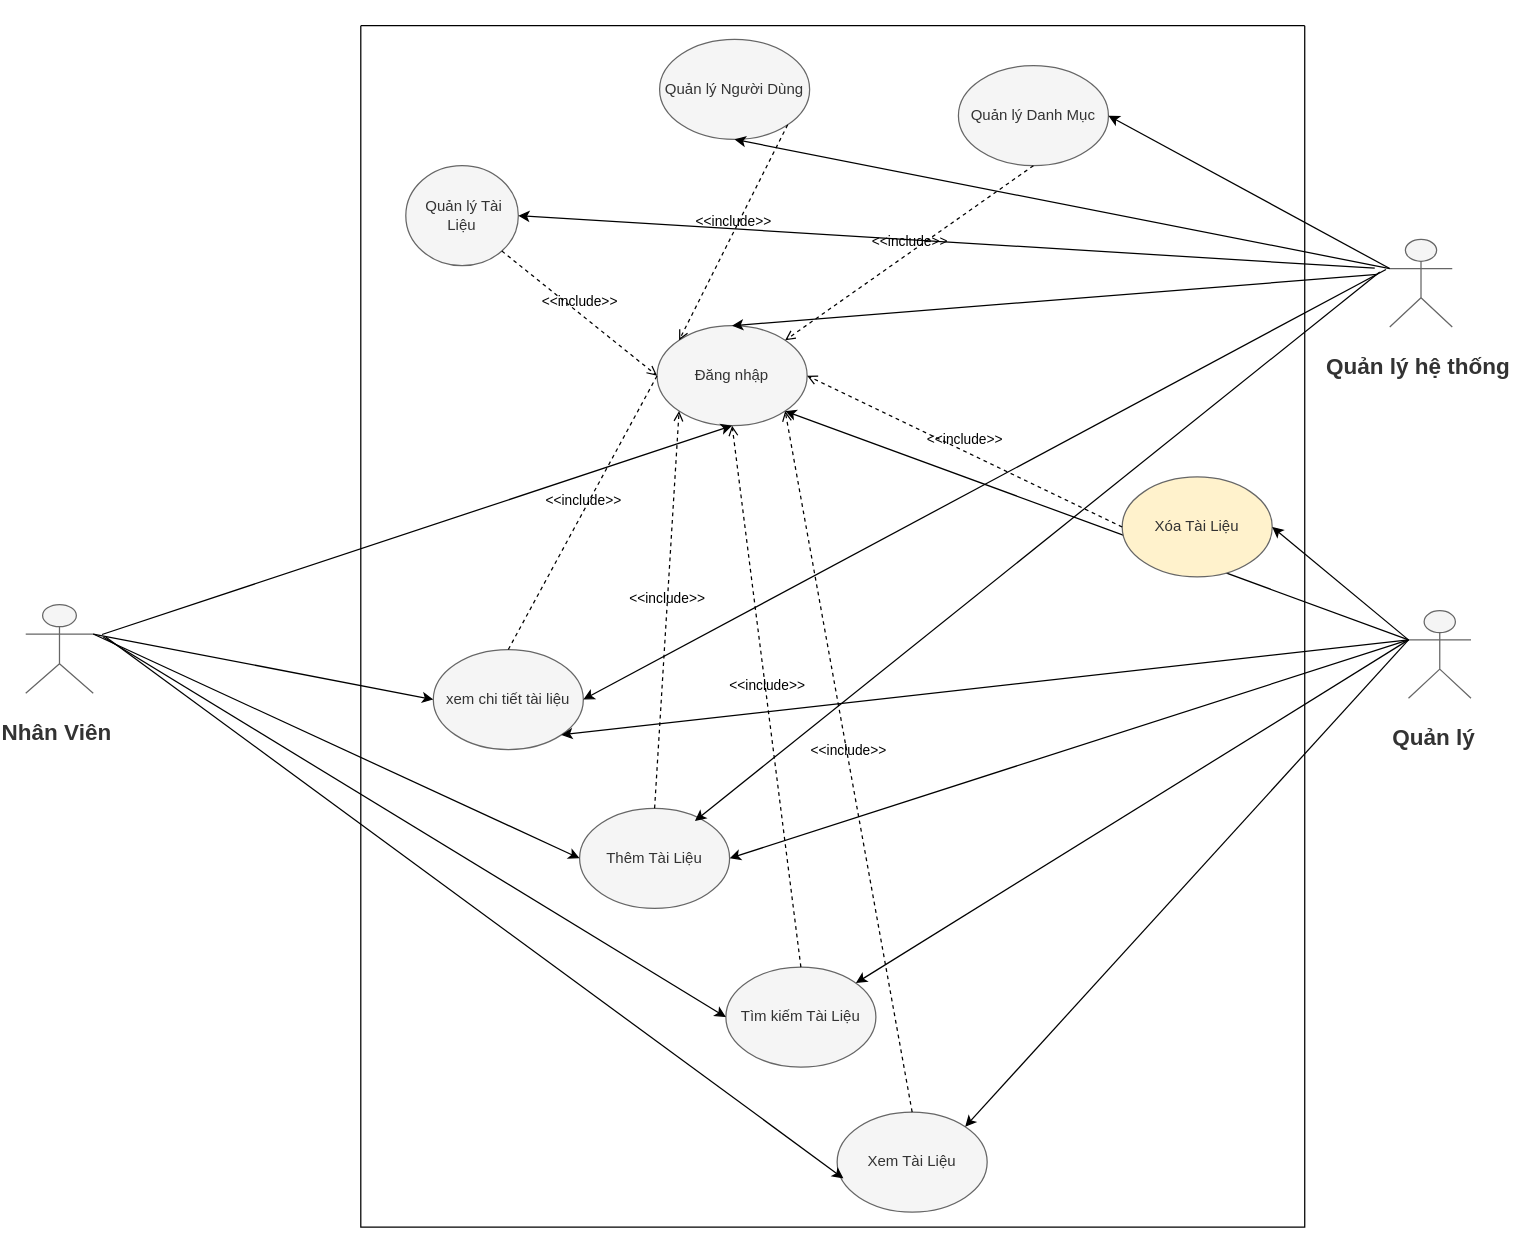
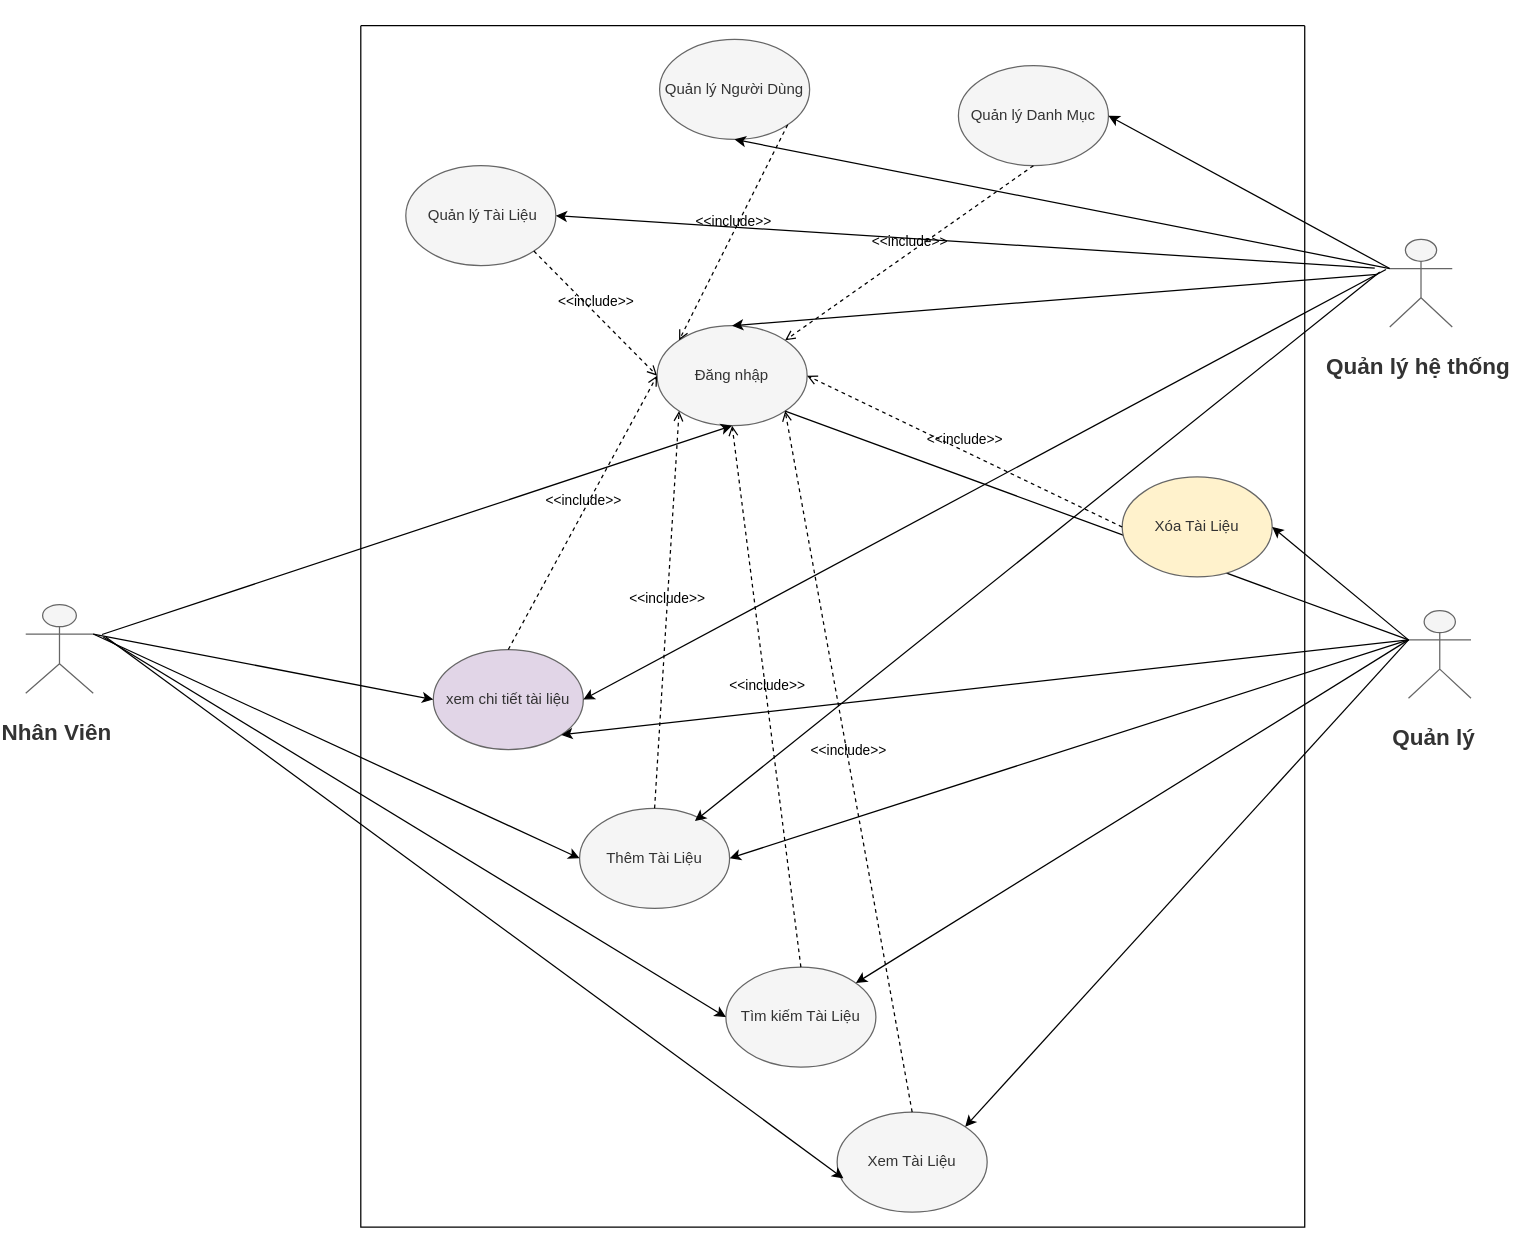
node "Quản lý Tài Liệu": size 113x100 -> 150x100
edge "Đăng nhập" -- "xem chi tiết tài liệu": arrowhead none -> open
edge "Quản lý" -> "Đăng nhập": arrowhead classic -> none
node "xem chi tiết tài liệu": fillcolor #f5f5f5 -> #e1d5e7
